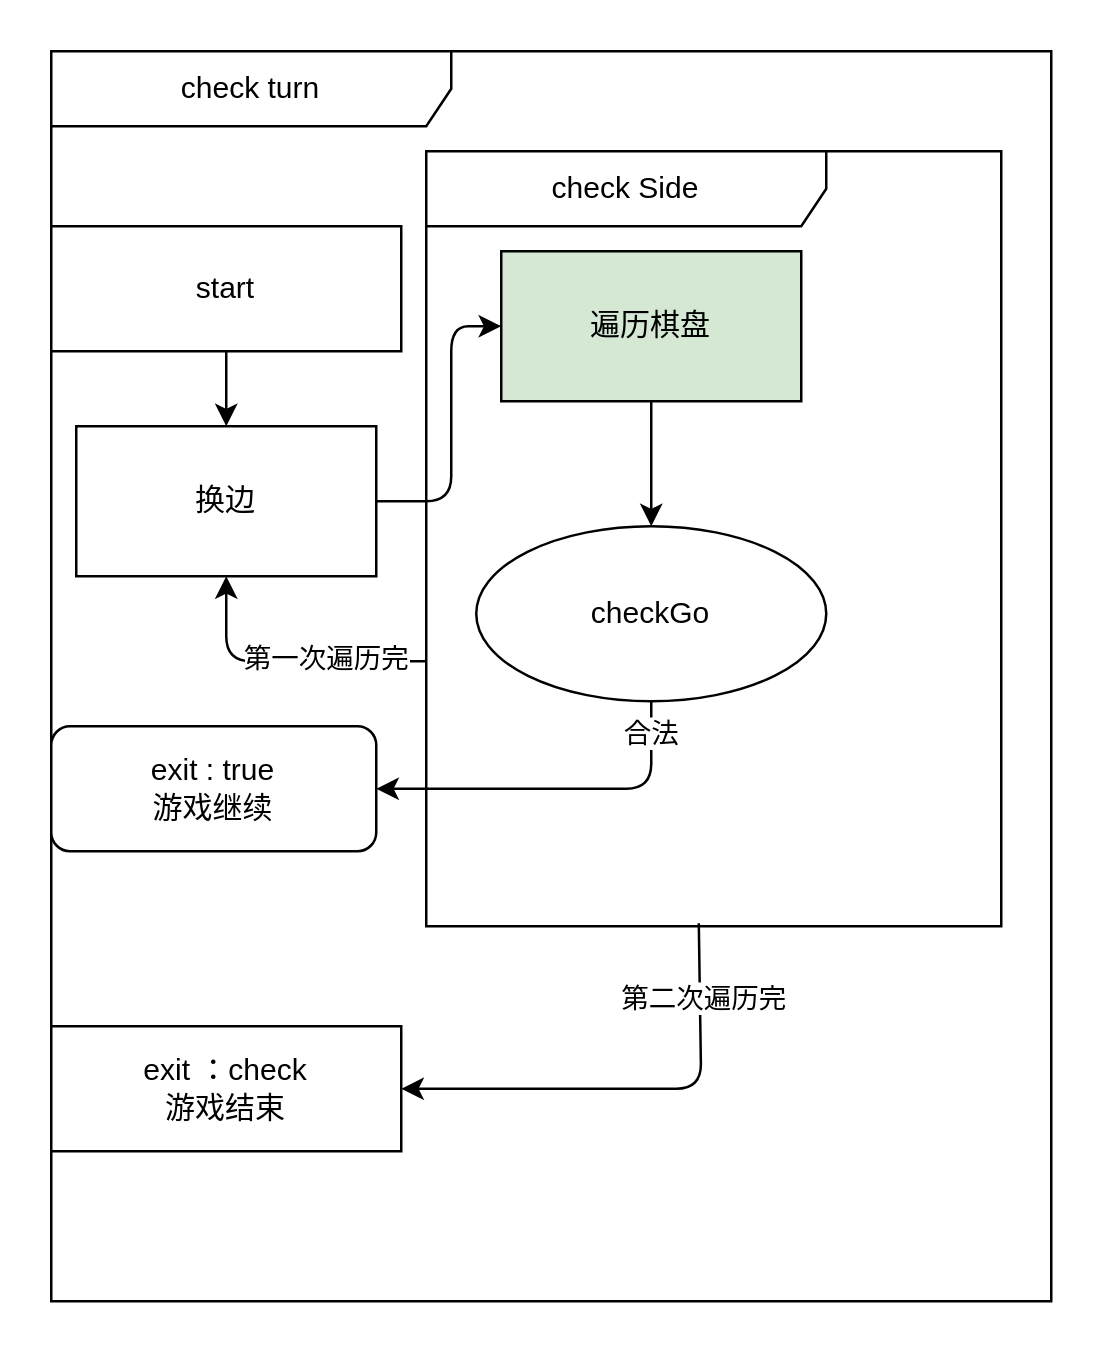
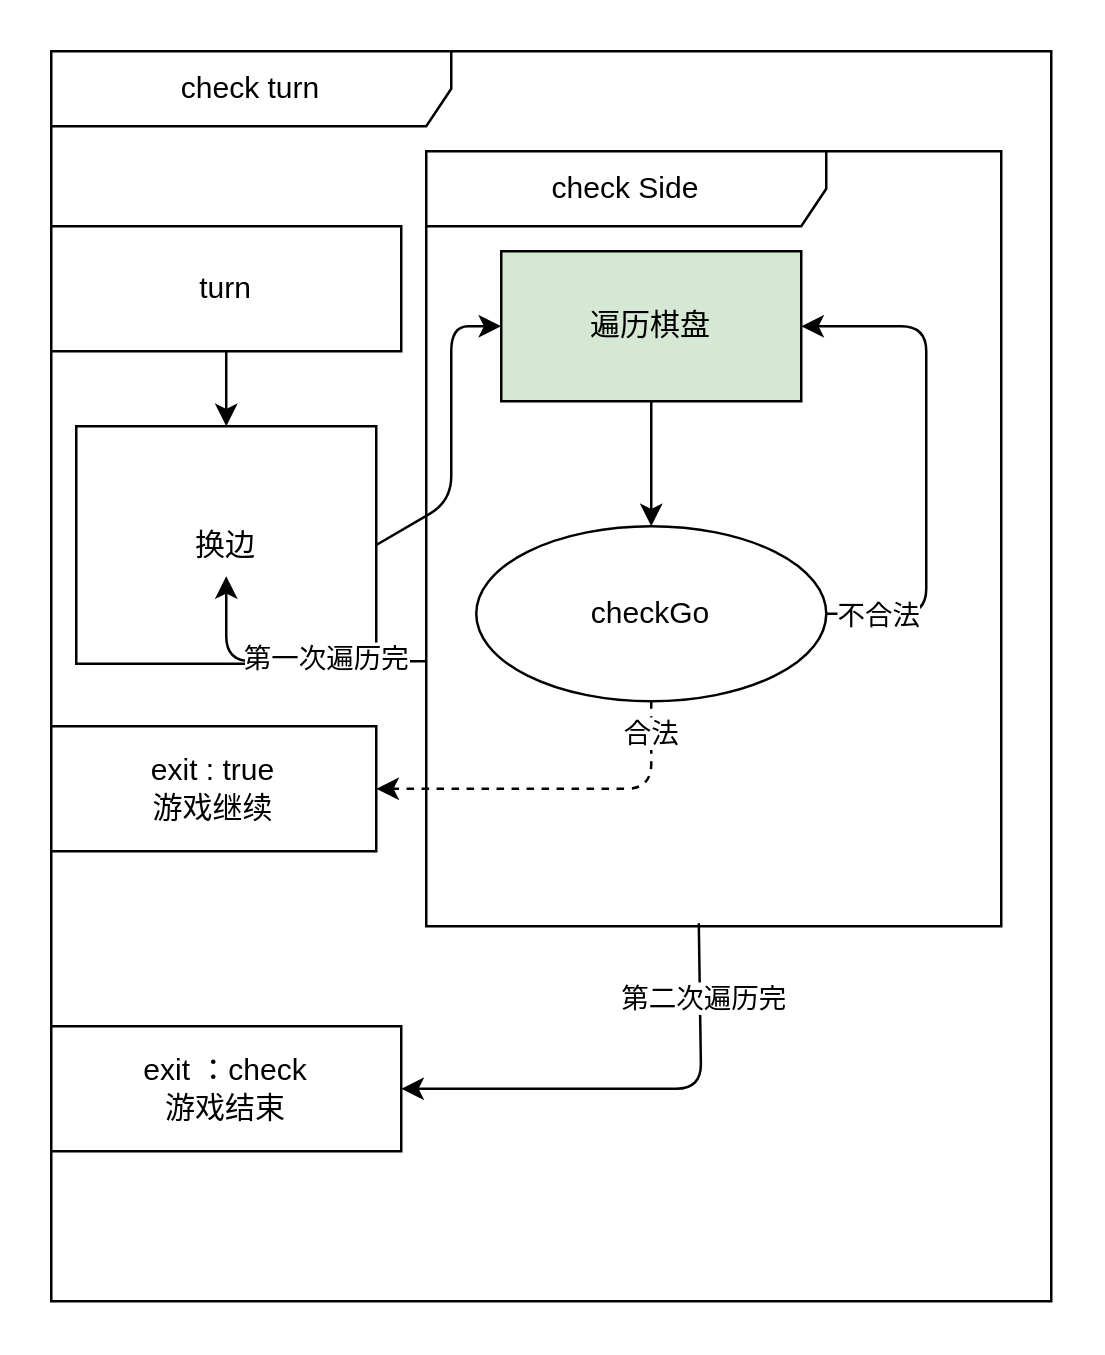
node "start": label "start" -> "turn"
edge "checkGo" -> "遍历棋盘": added, label "不合法"
node "换边": size 300x150 -> 300x238
node "exit : true 游戏继续": shape rounded rectangle -> rectangle
edge "checkGo" -> "exit : true 游戏继续": style solid -> dashed
